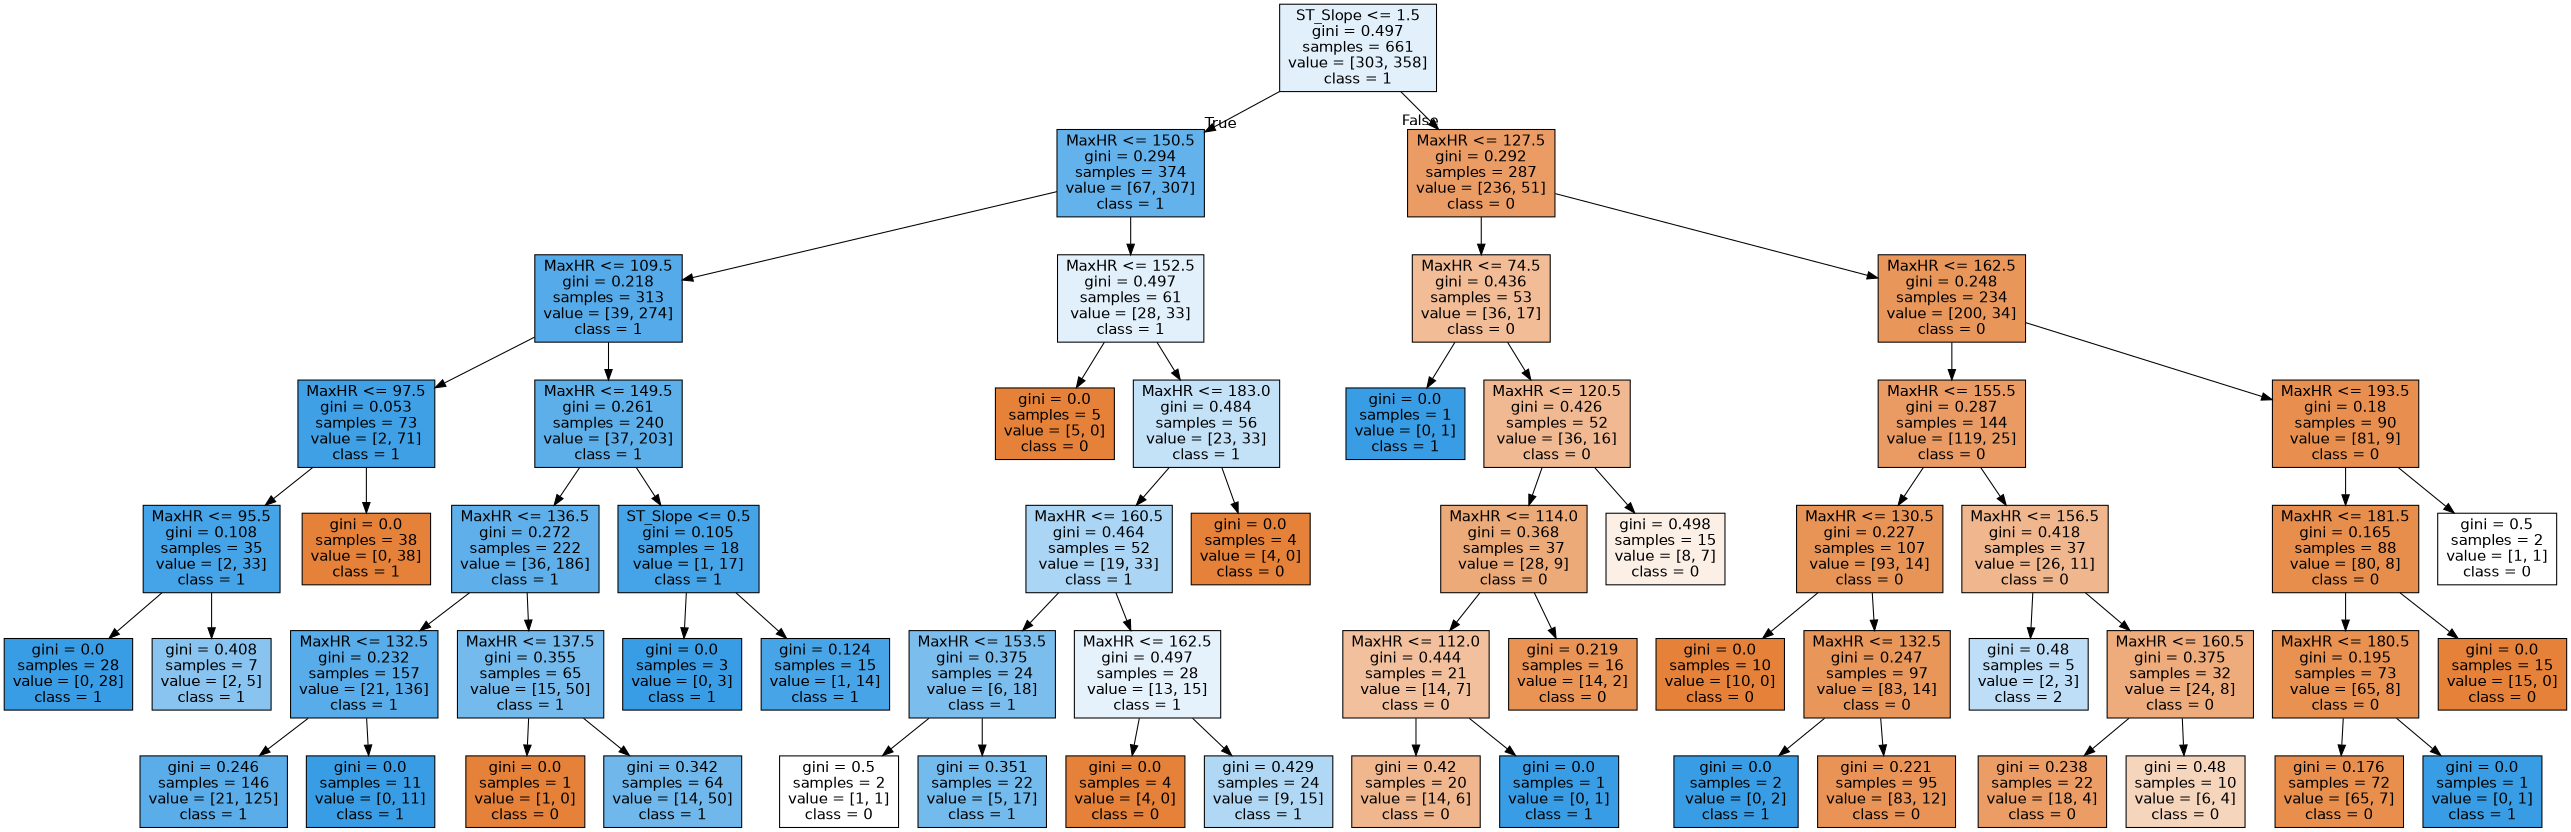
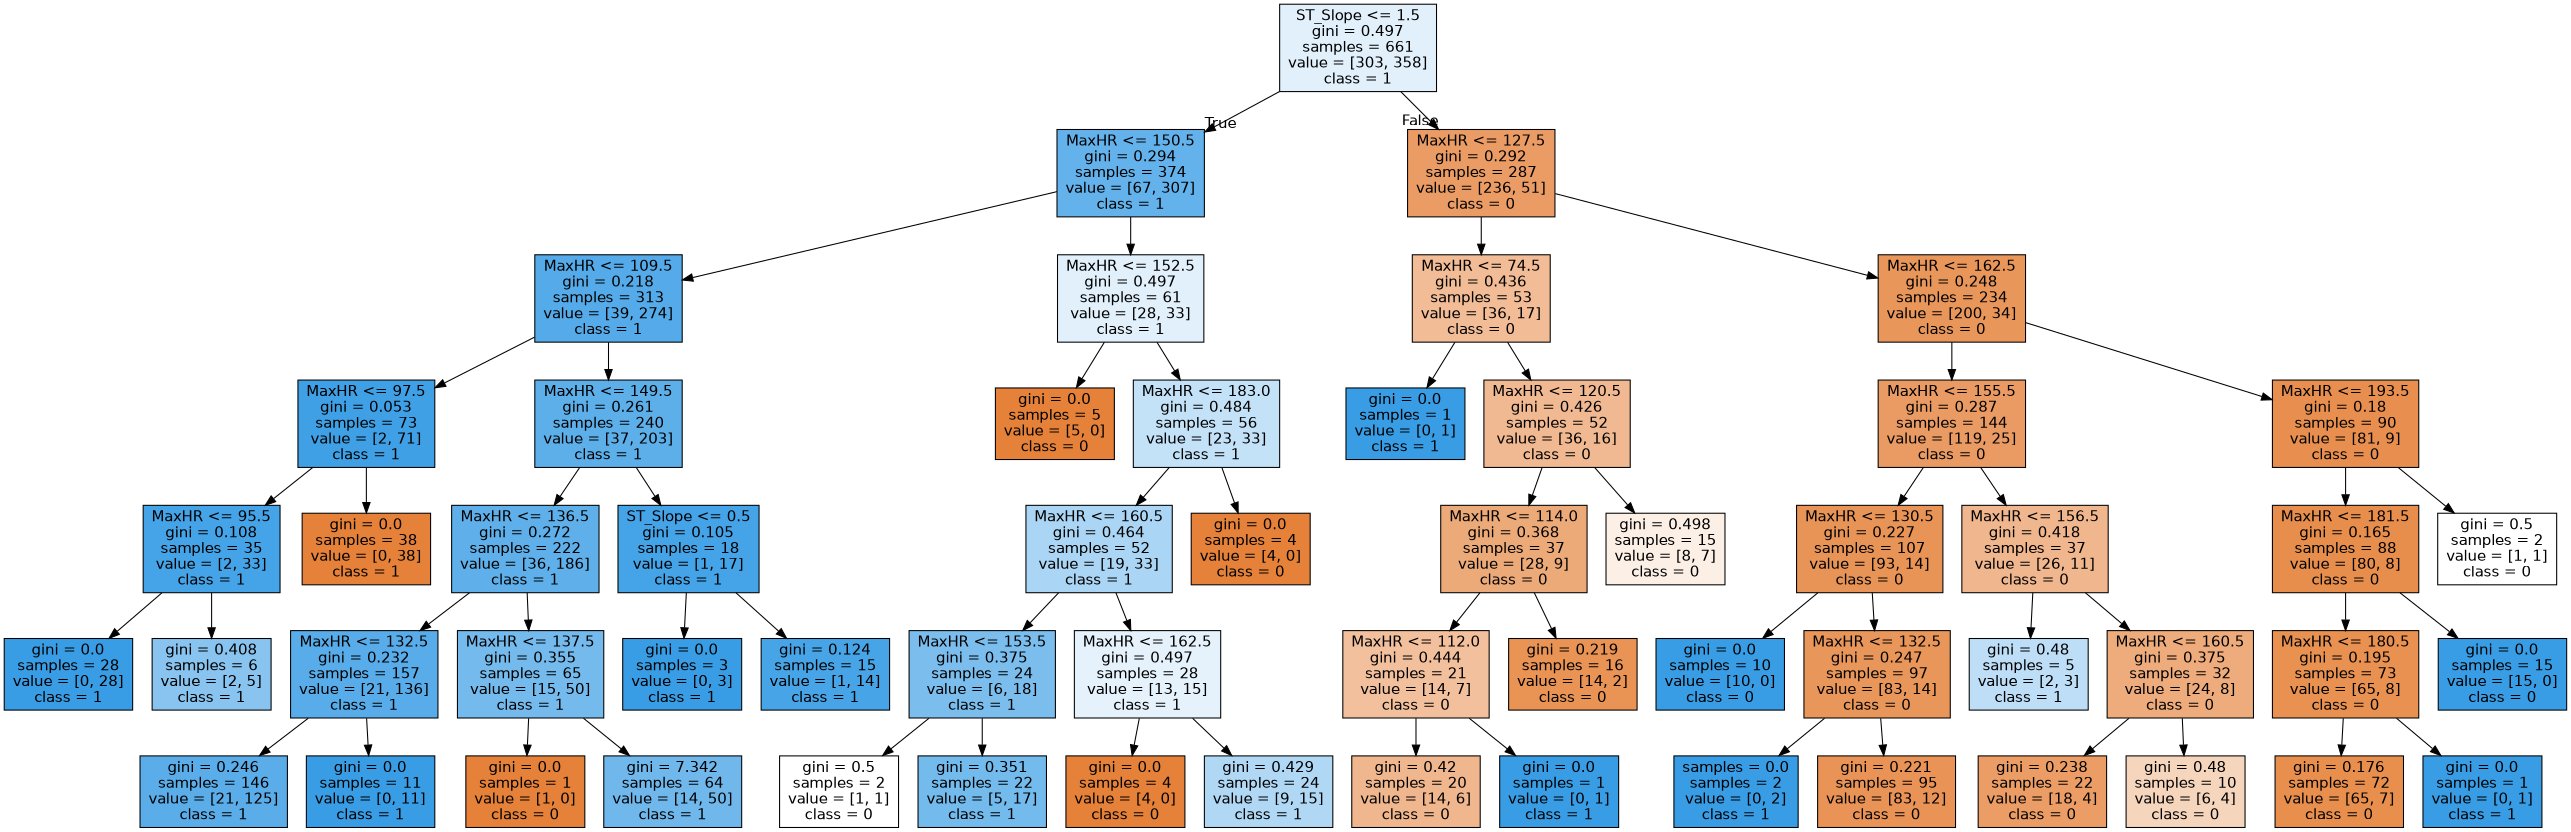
node "gini = 0.408 samples = 7 value = [2, 5] class = 1": label "gini = 0.408 samples = 7 value = [2, 5] class = 1" -> "gini = 0.408 samples = 6 value = [2, 5] class = 1"
node "gini = 0.0 samples = 10 value = [10, 0] class = 0": fillcolor #e58139 -> #399de5
node "gini = 0.48 samples = 5 value = [2, 3] class = 2": label "gini = 0.48 samples = 5 value = [2, 3] class = 2" -> "gini = 0.48 samples = 5 value = [2, 3] class = 1"
node "gini = 0.0 samples = 15 value = [15, 0] class = 0": fillcolor #e58139 -> #399de5
node "gini = 0.342 samples = 64 value = [14, 50] class = 1": label "gini = 0.342 samples = 64 value = [14, 50] class = 1" -> "gini = 7.342 samples = 64 value = [14, 50] class = 1"
node "gini = 0.0 samples = 2 value = [0, 2] class = 1": label "gini = 0.0 samples = 2 value = [0, 2] class = 1" -> "samples = 0.0 samples = 2 value = [0, 2] class = 1"
